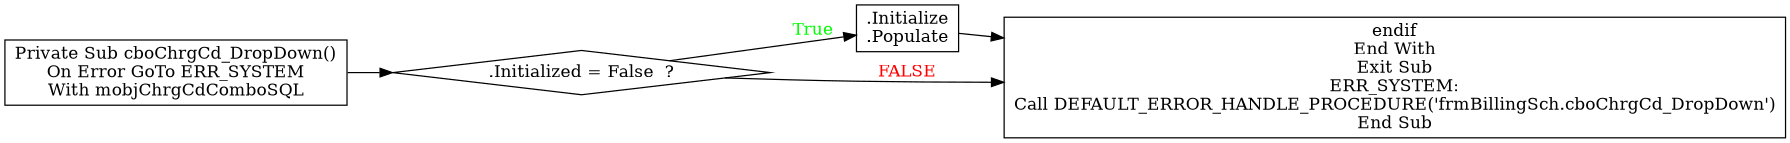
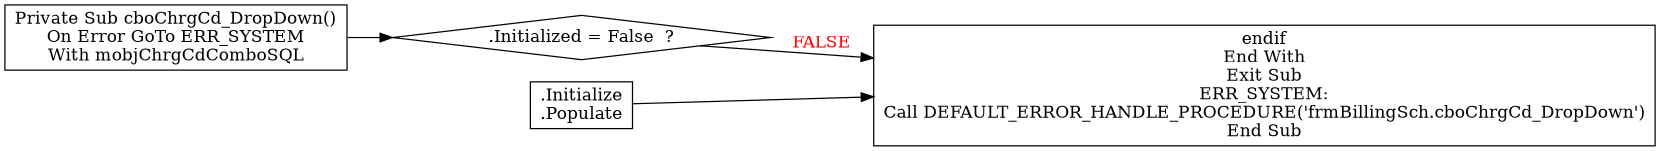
edge ".Initialized = False  ?" -> ".Initialize .Populate": removed, label "True"
